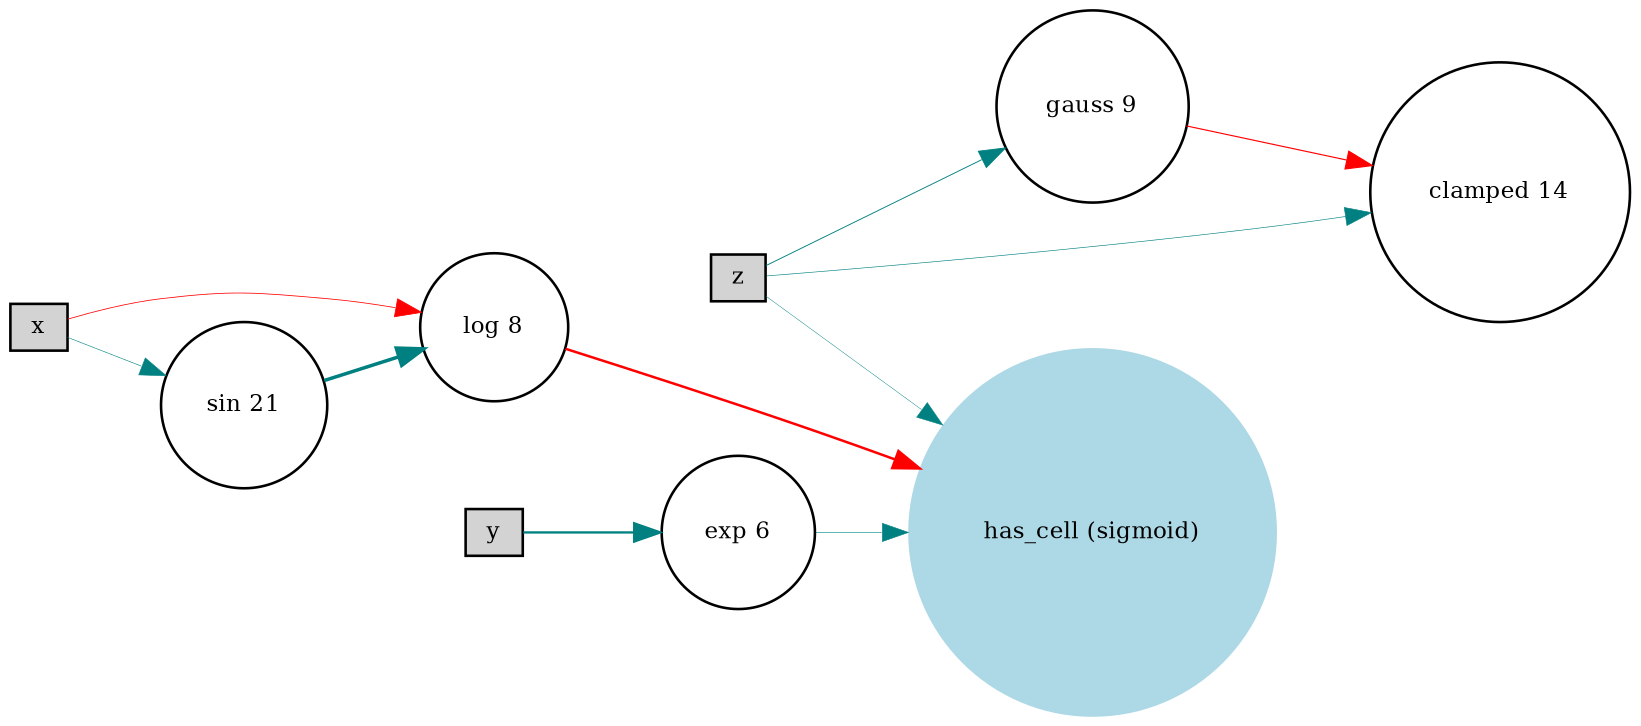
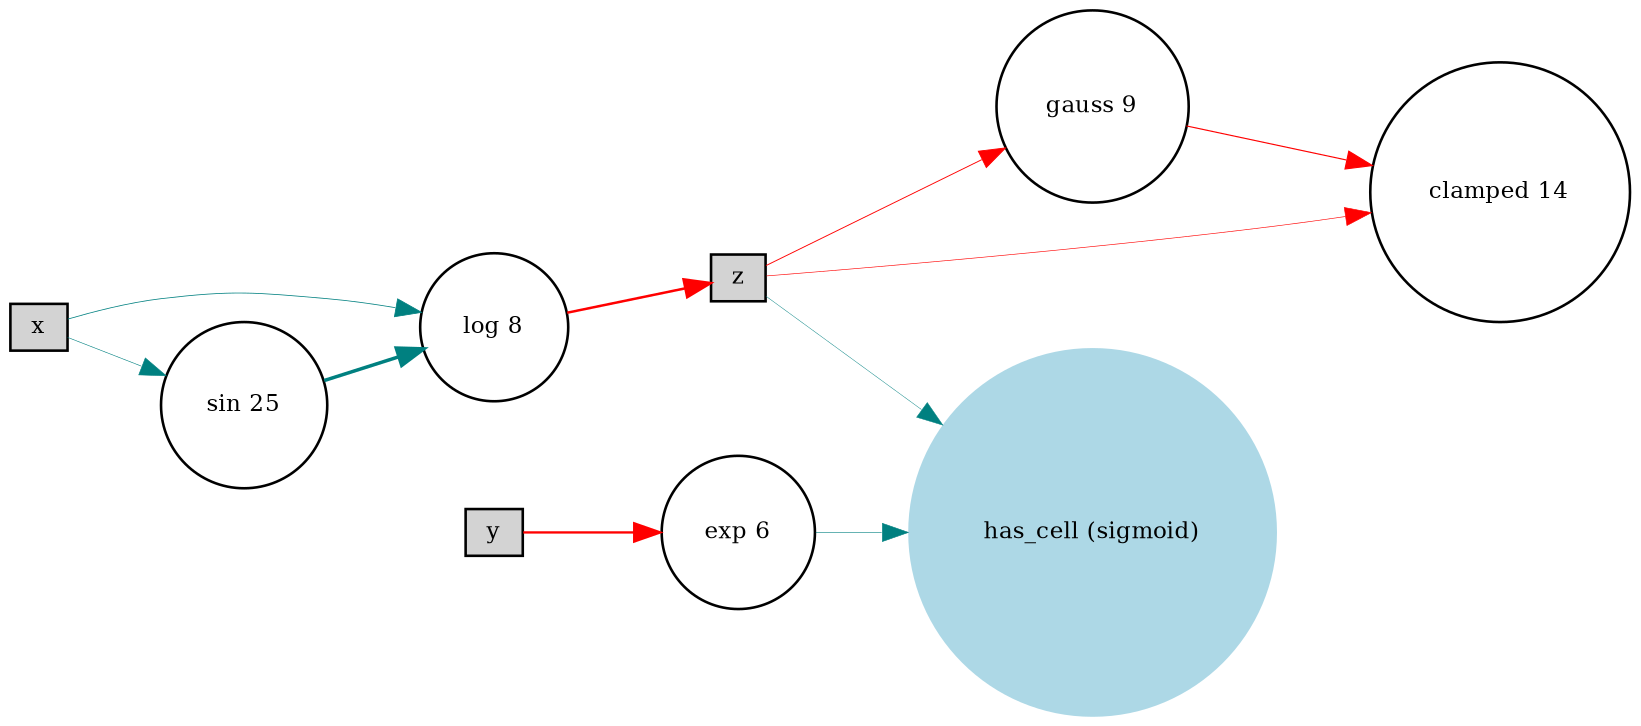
edge "z" -> "gauss 9": color teal -> red
edge "z" -> "clamped 14": color teal -> red
edge "x" -> "log 8": color red -> teal
edge "log 8" -> "has_cell (sigmoid)": now "log 8" -> "z"
node "sin 21": label "sin 21" -> "sin 25"
edge "y" -> "exp 6": color teal -> red
